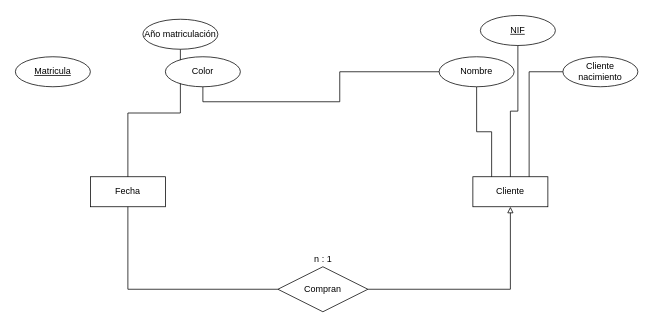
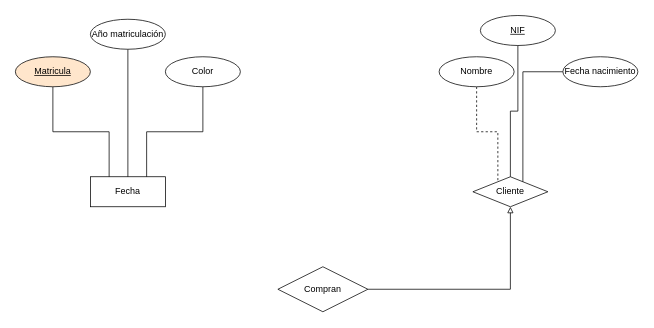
node "Año matriculación": moved (180, 34) -> (128, 34)
node "Matricula": fillcolor #ffffff -> #ffe6cc
node "Cliente nacimiento": label "Cliente nacimiento" -> "Fecha nacimiento"
edge "Color" -- "Nombre": now "Color" -- "Fecha"
edge "Matricula" -- "Fecha": added
edge "Nombre" -- "Cliente": style solid -> dashed
node "Cliente": shape rectangle -> diamond
node "n : 1": removed
edge "Fecha" -- "Compran": removed
